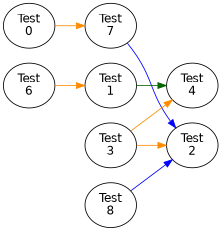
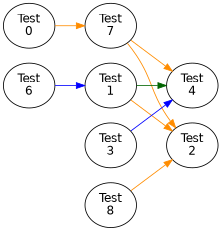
edge "Test 7" -> "Test 4": added
edge "Test 7" -> "Test 2": color blue -> darkorange
edge "Test 6" -> "Test 1": color darkorange -> blue
edge "Test 3" -> "Test 4": color darkorange -> blue
edge "Test 3" -> "Test 2": now "Test 1" -> "Test 2"
edge "Test 8" -> "Test 2": color blue -> darkorange
